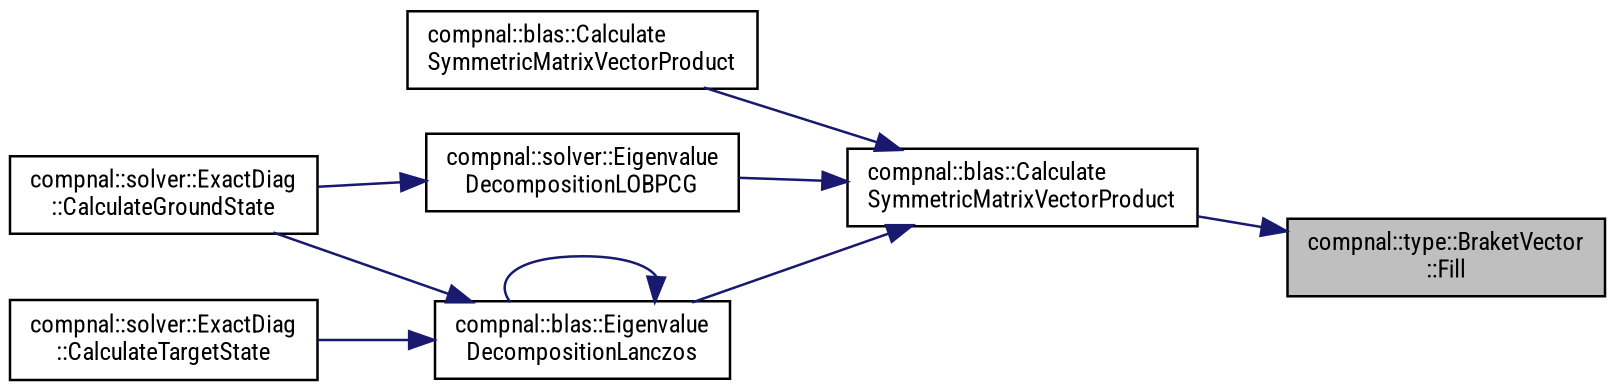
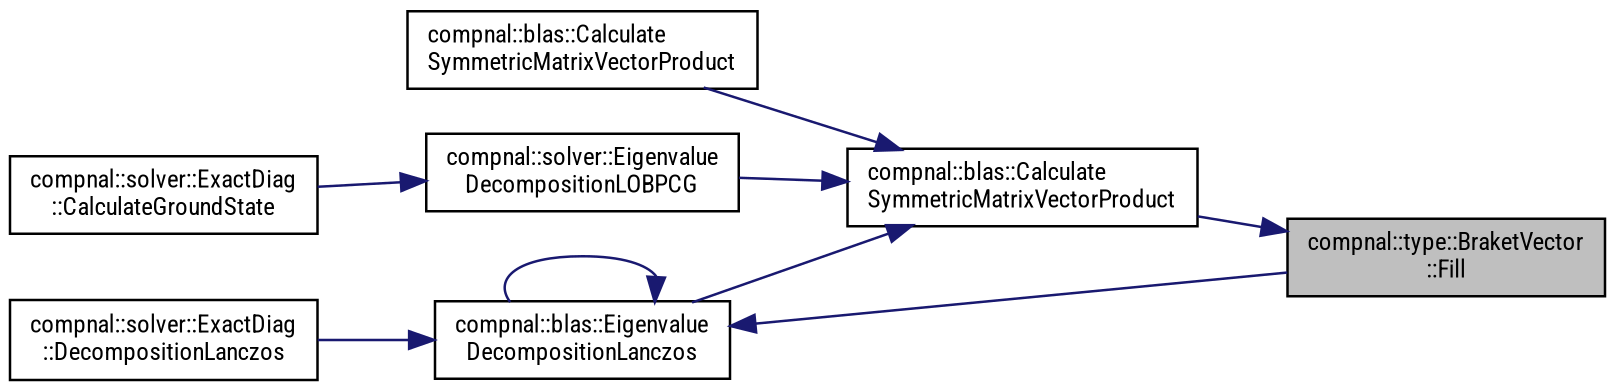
edge "compnal::solver::ExactDiag ::CalculateGroundState" -> "compnal::blas::Eigenvalue DecompositionLanczos": now "compnal::type::BraketVector ::Fill" -> "compnal::blas::Eigenvalue DecompositionLanczos"
node "compnal::solver::ExactDiag ::CalculateTargetState": label "compnal::solver::ExactDiag ::CalculateTargetState" -> "compnal::solver::ExactDiag ::DecompositionLanczos"
